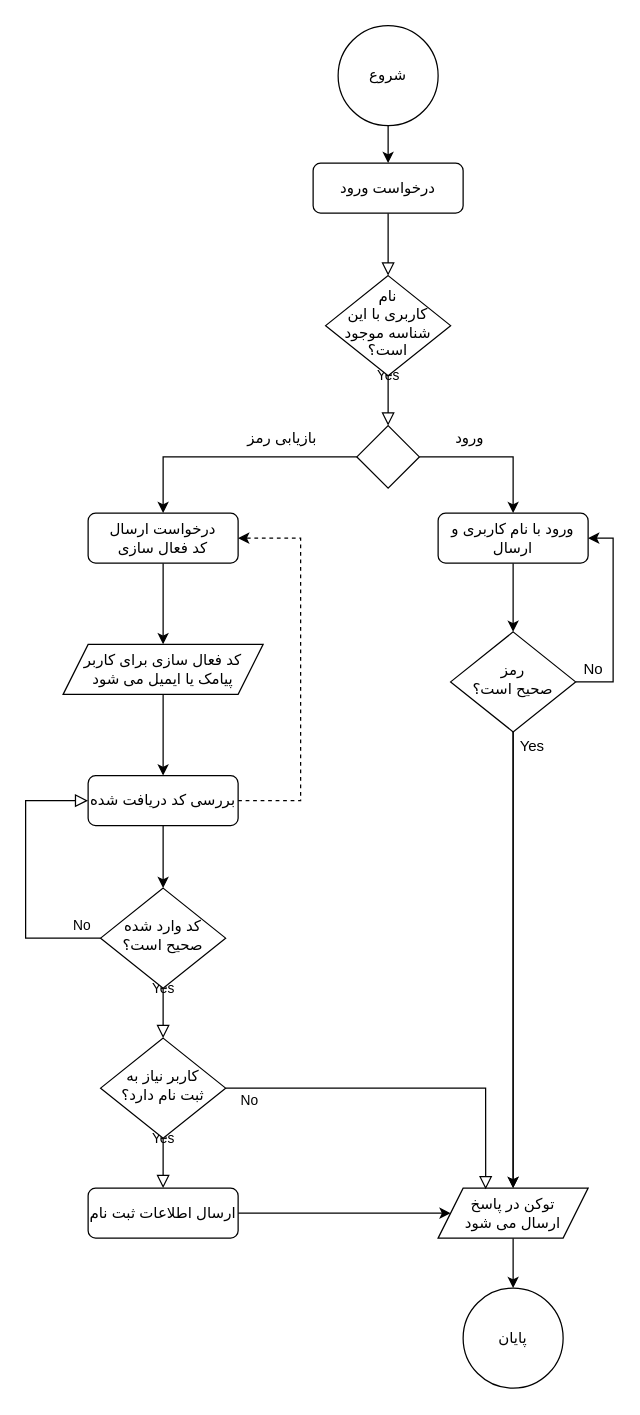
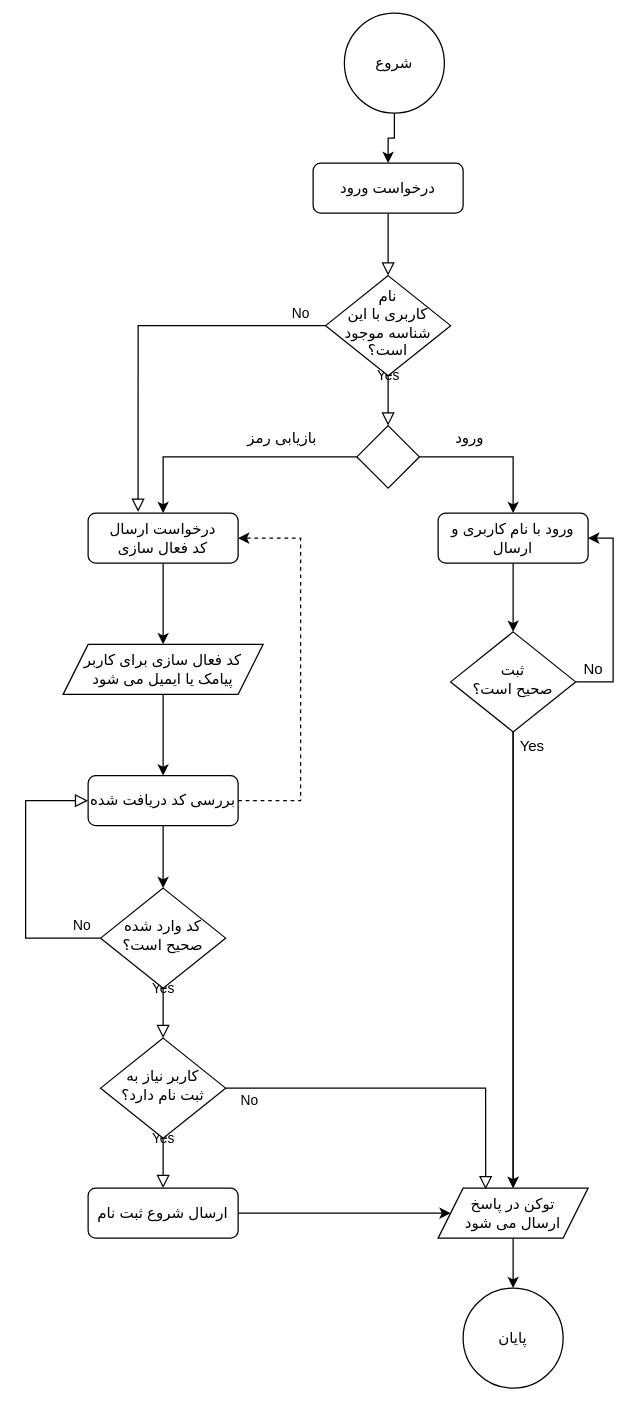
node "شروع": moved (388, 76) -> (394, 63)
edge "نام کاربری با این شناسه موجود است؟" -> "درخواست ارسال کد فعال سازی": added, label "No"
node "رمز صحیح است؟": label "رمز صحیح است؟" -> "ثبت صحیح است؟"
node "ارسال اطلاعات ثبت نام": label "ارسال اطلاعات ثبت نام" -> "ارسال شروع ثبت نام"
